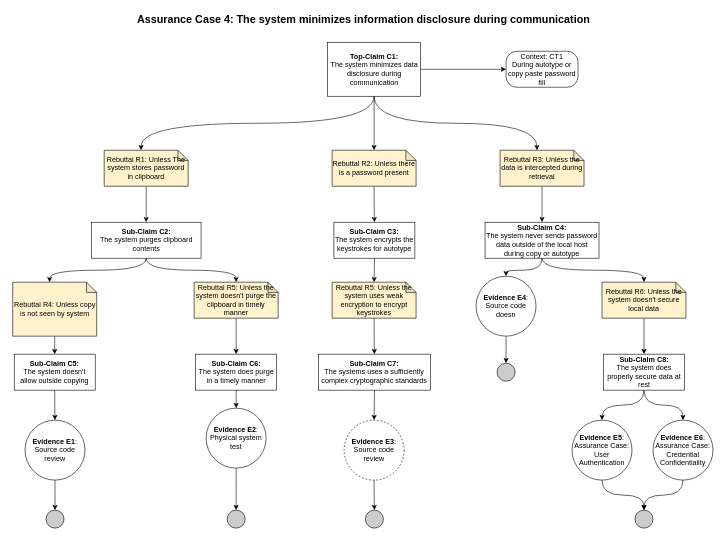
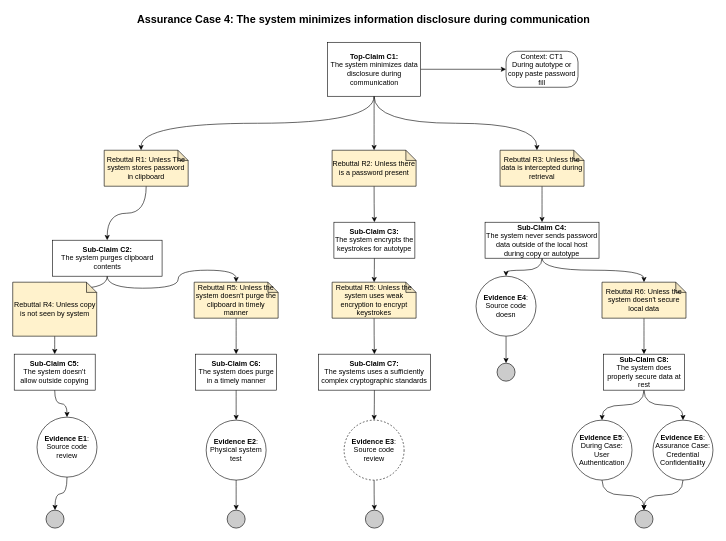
node "Sub-Claim C2: The system purges clipboard contents": moved (146, 240) -> (107, 258)
node "Evidence E2: Physical system test": moved (236, 438) -> (236, 450)
node "Evidence E1: Source code review": moved (55, 450) -> (67, 447)
node "Evidence E5: Assurance Case: User Authentication": label "Evidence E5: Assurance Case: User Authentication" -> "Evidence E5: During Case: User Authentication"
